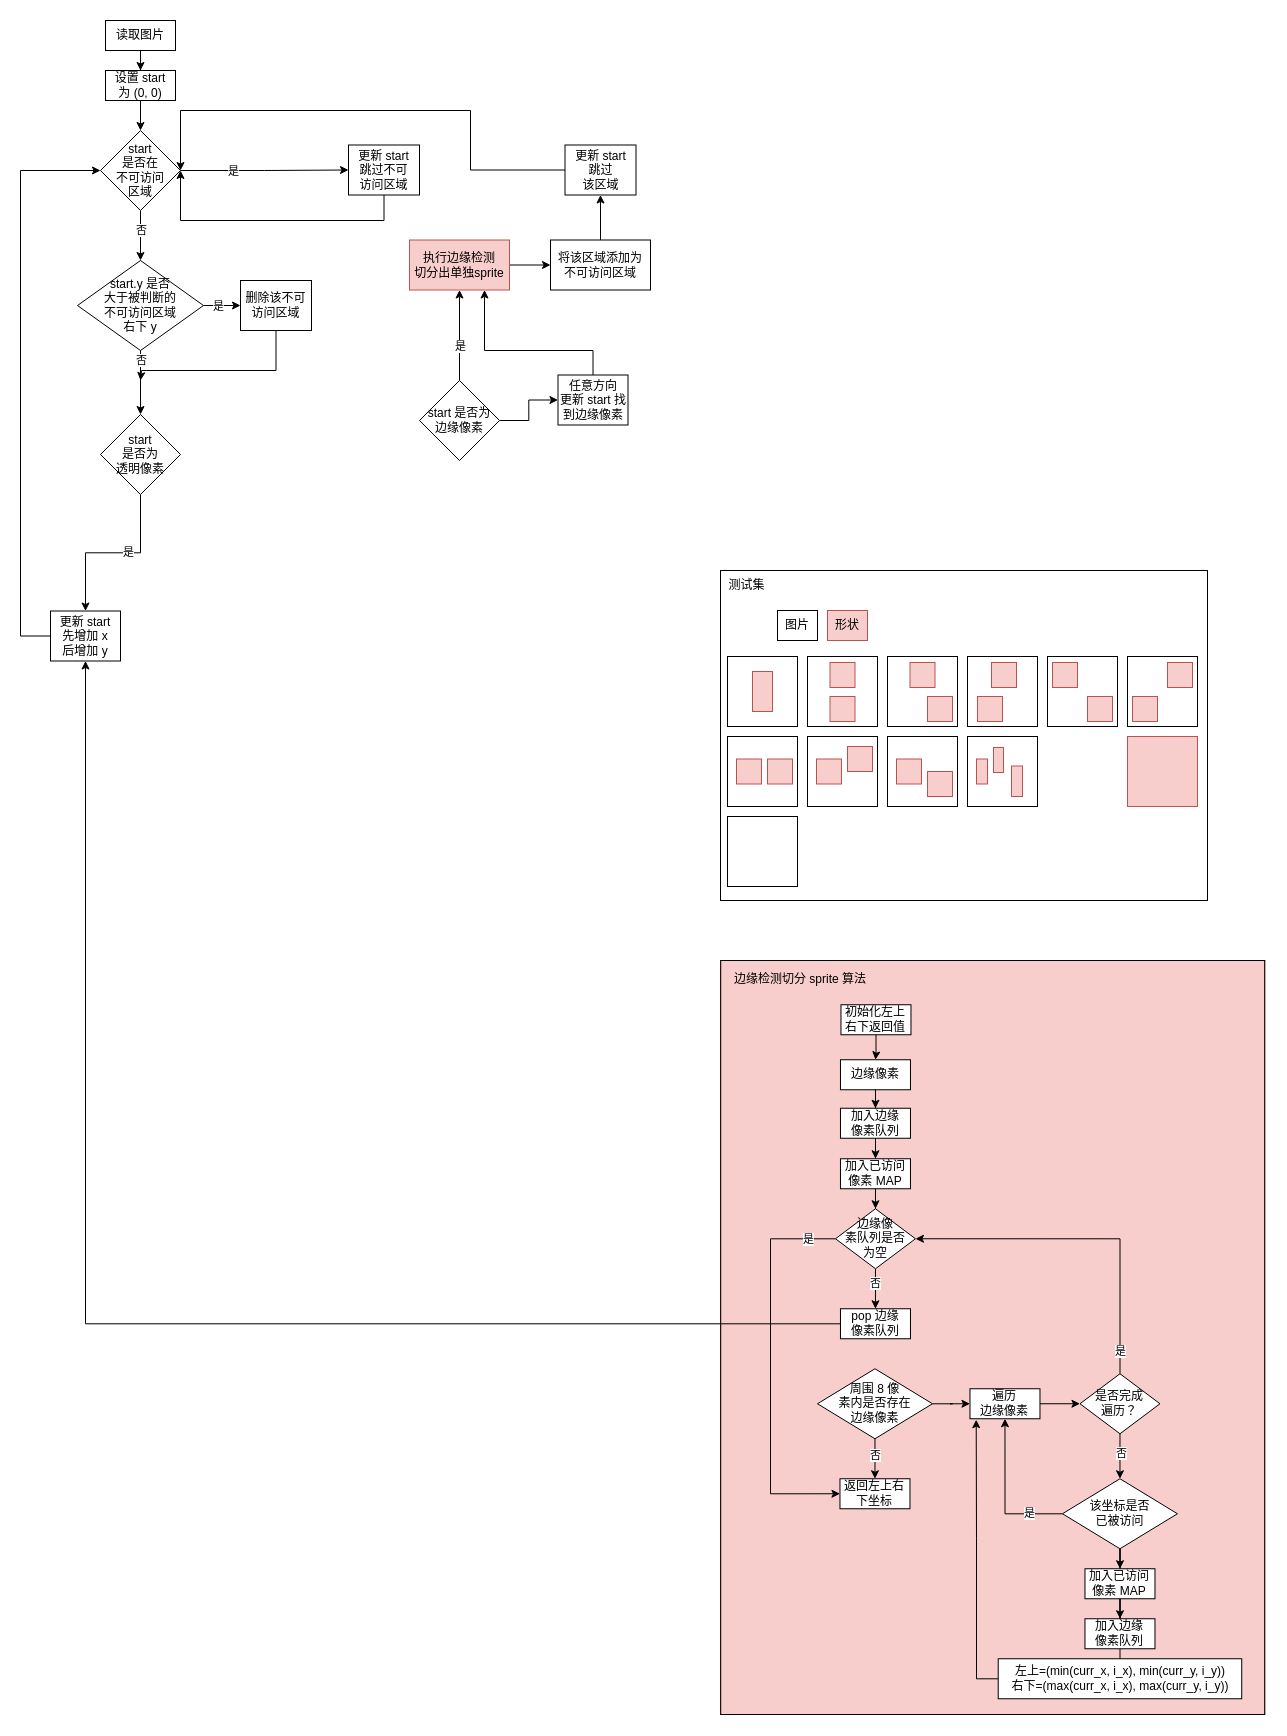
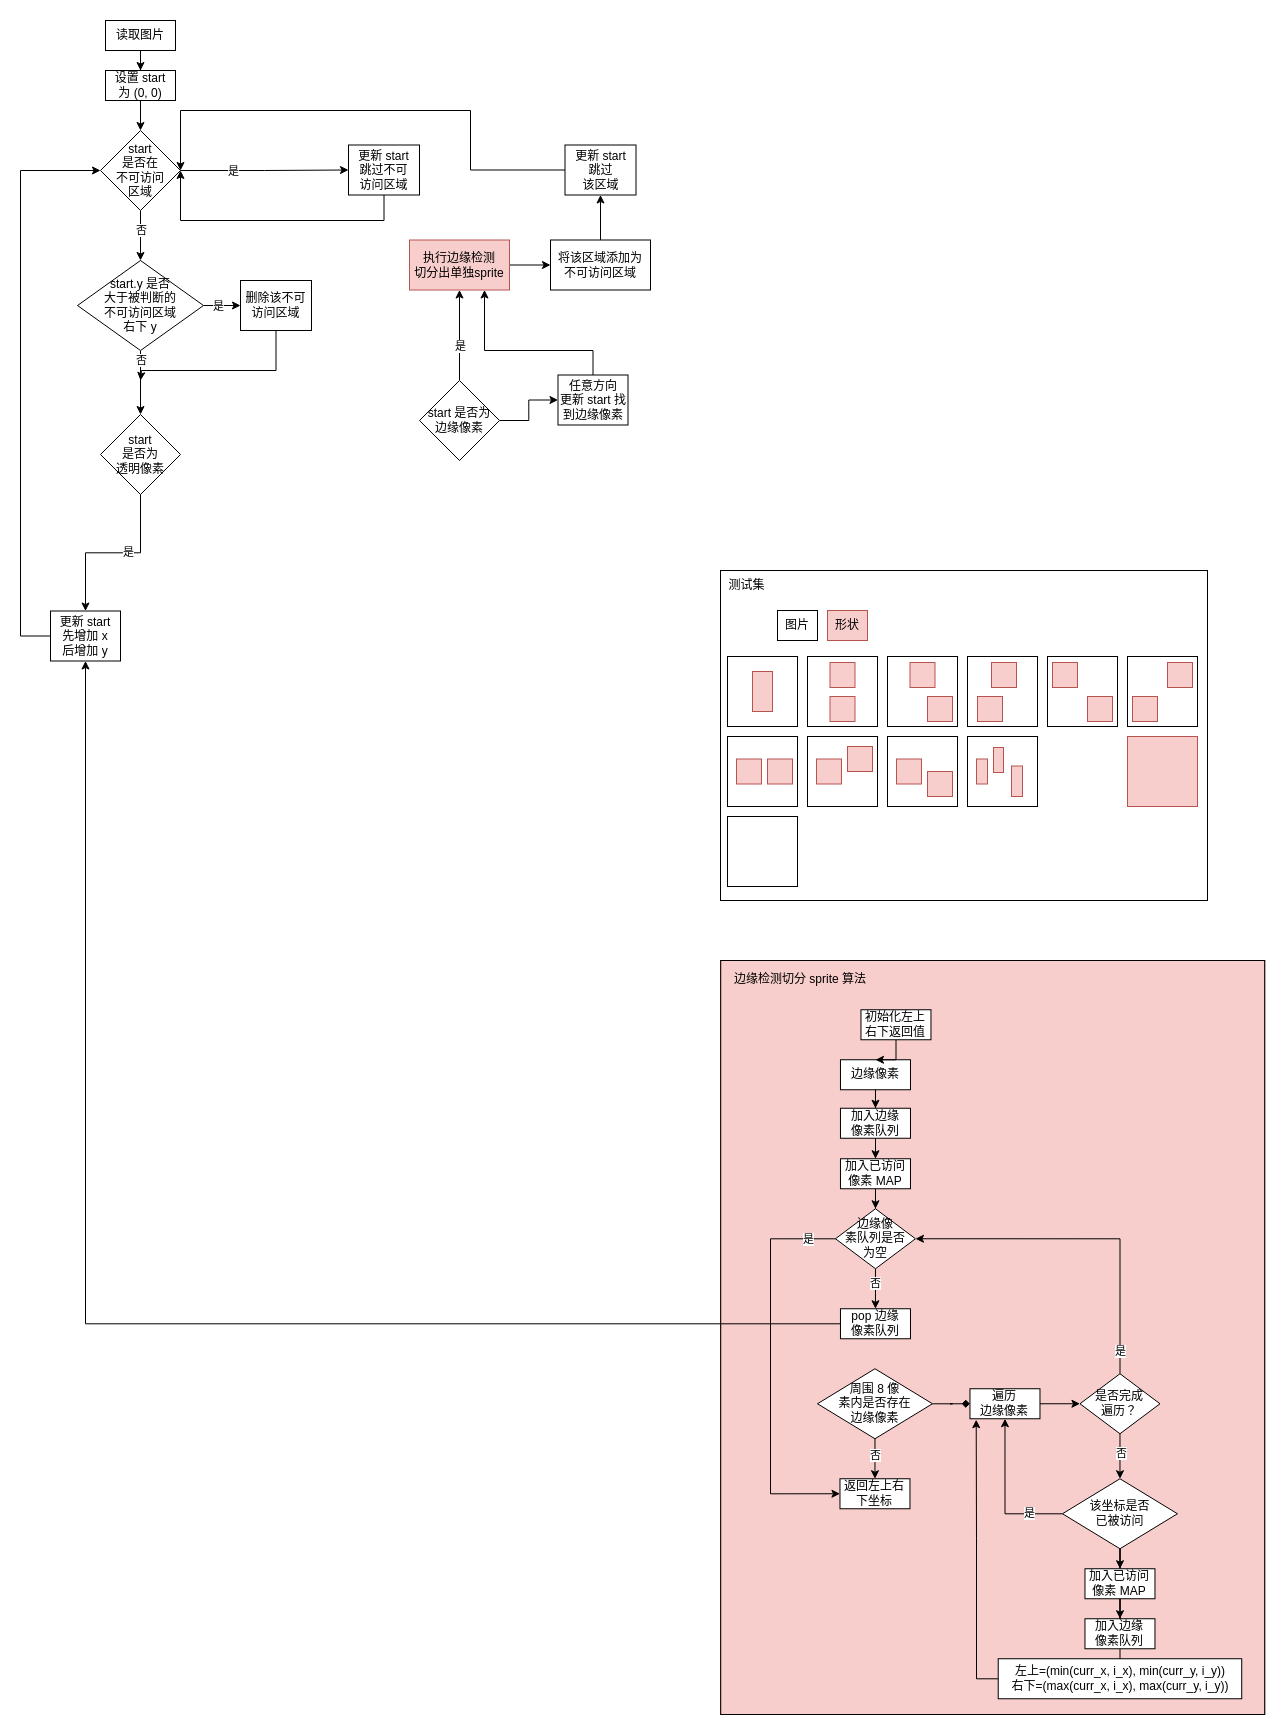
node "初始化左上右下返回值": moved (876, 1020) -> (896, 1025)
edge "周围 8 像 素内是否存在 边缘像素" -> "遍历 边缘像素": arrowhead classic -> diamond
